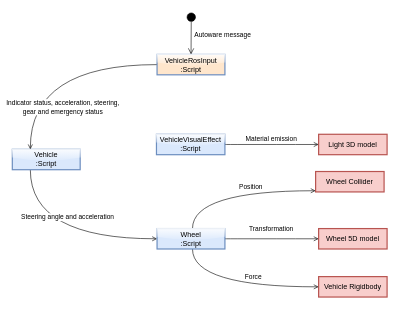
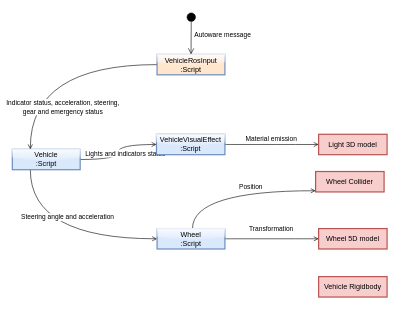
edge "Vehicle :Script" -> "VehicleVisualEffect :Script": added, label "Lights and indicators status"
edge "Wheel :Script" -> "Vehicle Rigidbody": removed, label "Force"
